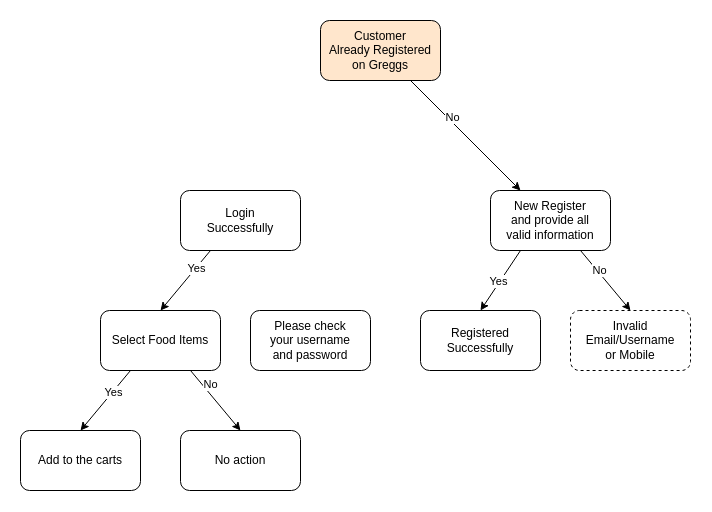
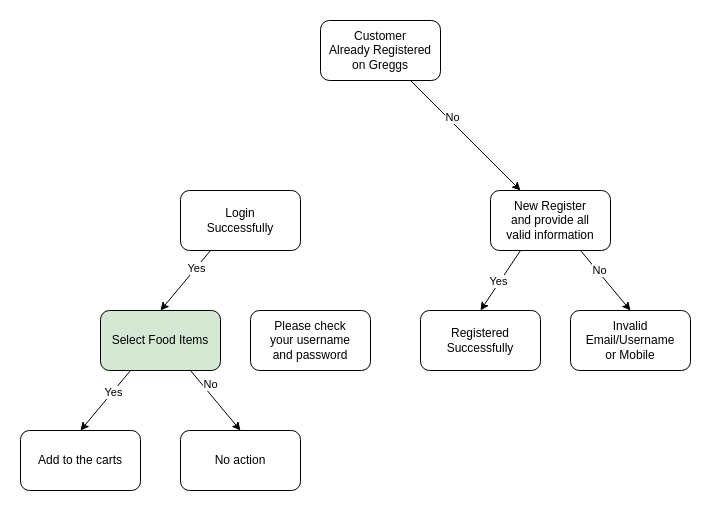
node "Customer Already Registered on Greggs": fillcolor #ffe6cc -> #ffffff
node "Select Food Items": fillcolor #ffffff -> #d5e8d4
node "Invalid Email/Username or Mobile": style dashed -> solid
